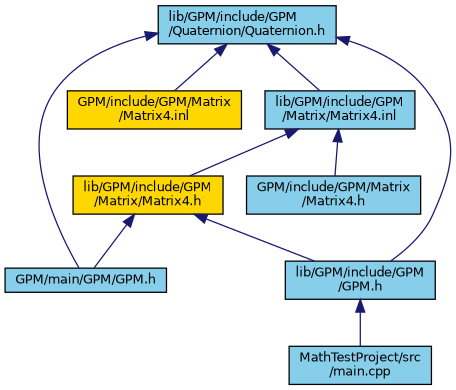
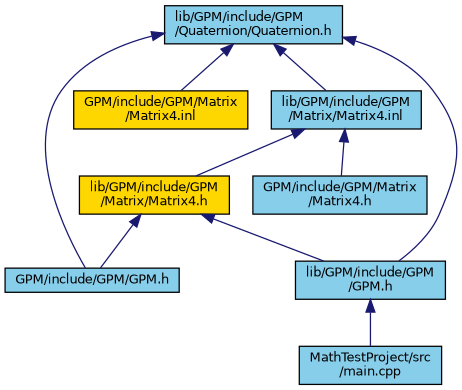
node "GPM/main/GPM/GPM.h": label "GPM/main/GPM/GPM.h" -> "GPM/include/GPM/GPM.h"
